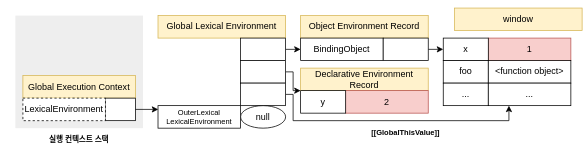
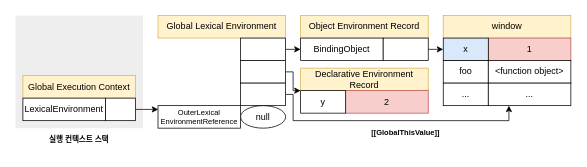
node "window": moved (518, 19) -> (507, 27)
node "x": fillcolor #ffffff -> #dae8fc
node "LexicalEnvironment": style dashed -> solid
node "OuterLexicalLexicalEnvironment": label "OuterLexicalLexicalEnvironment" -> "OuterLexicalEnvironmentReference"
